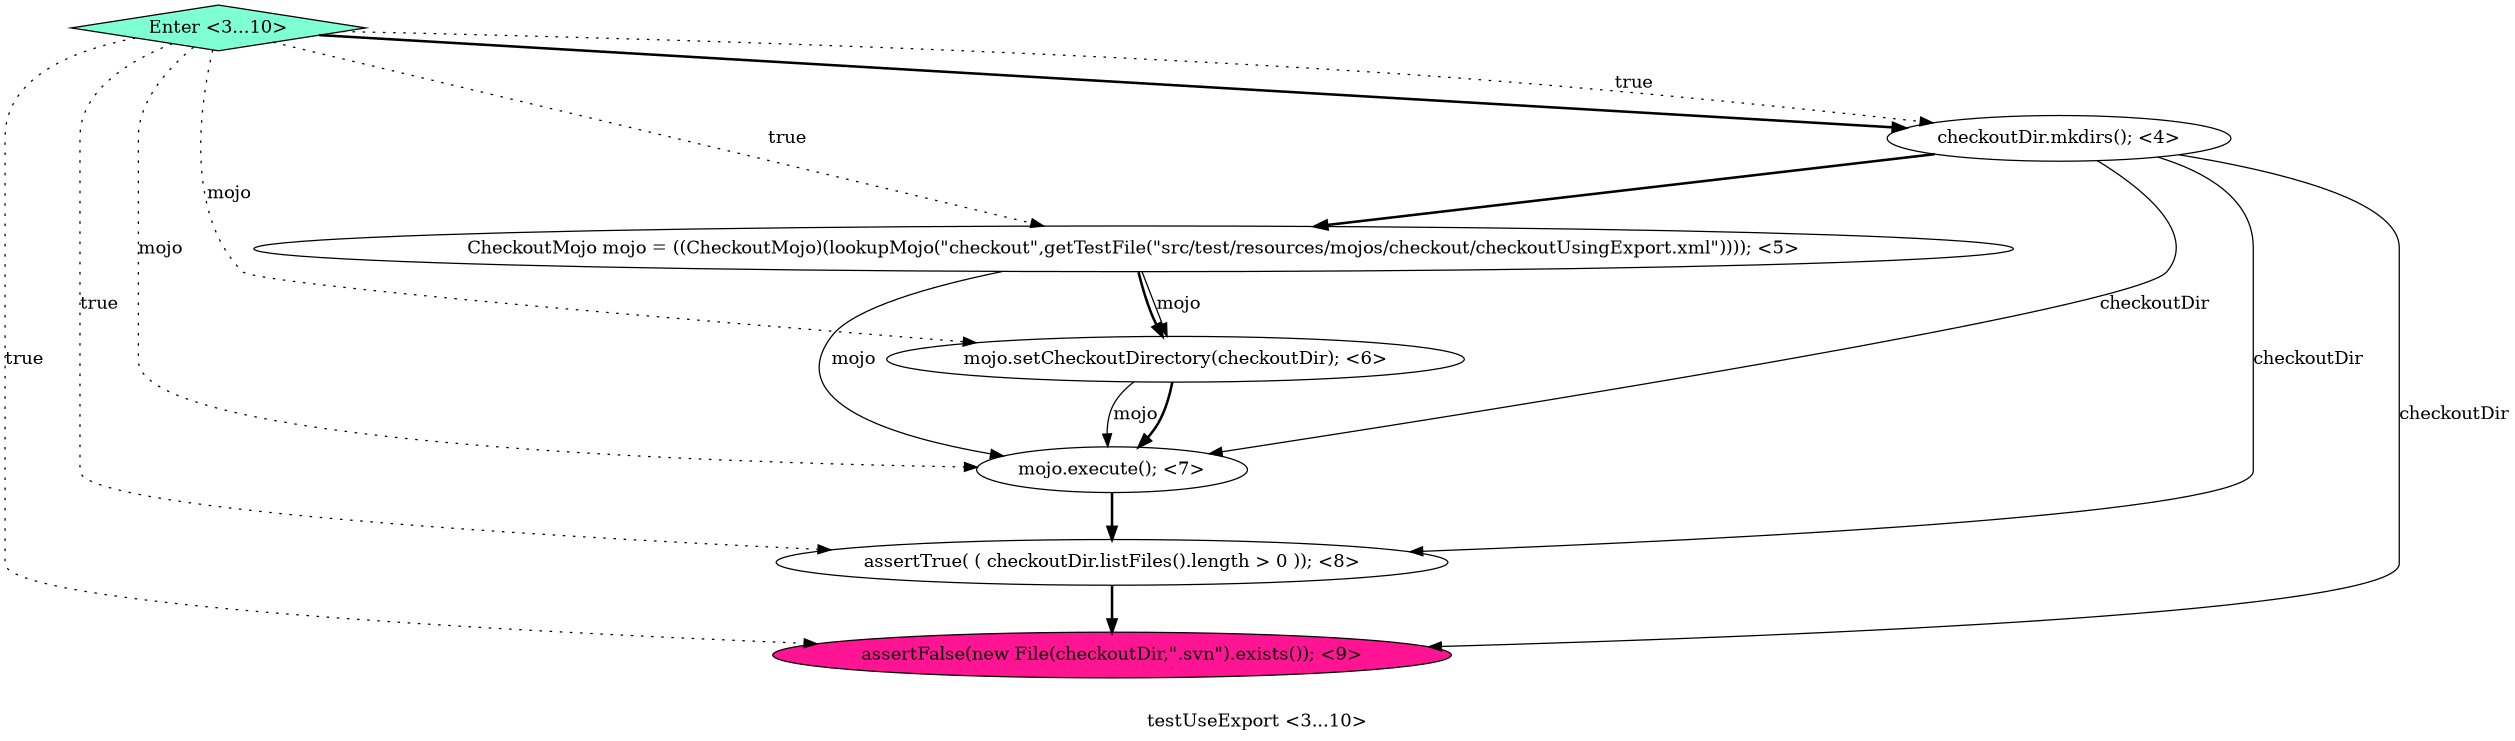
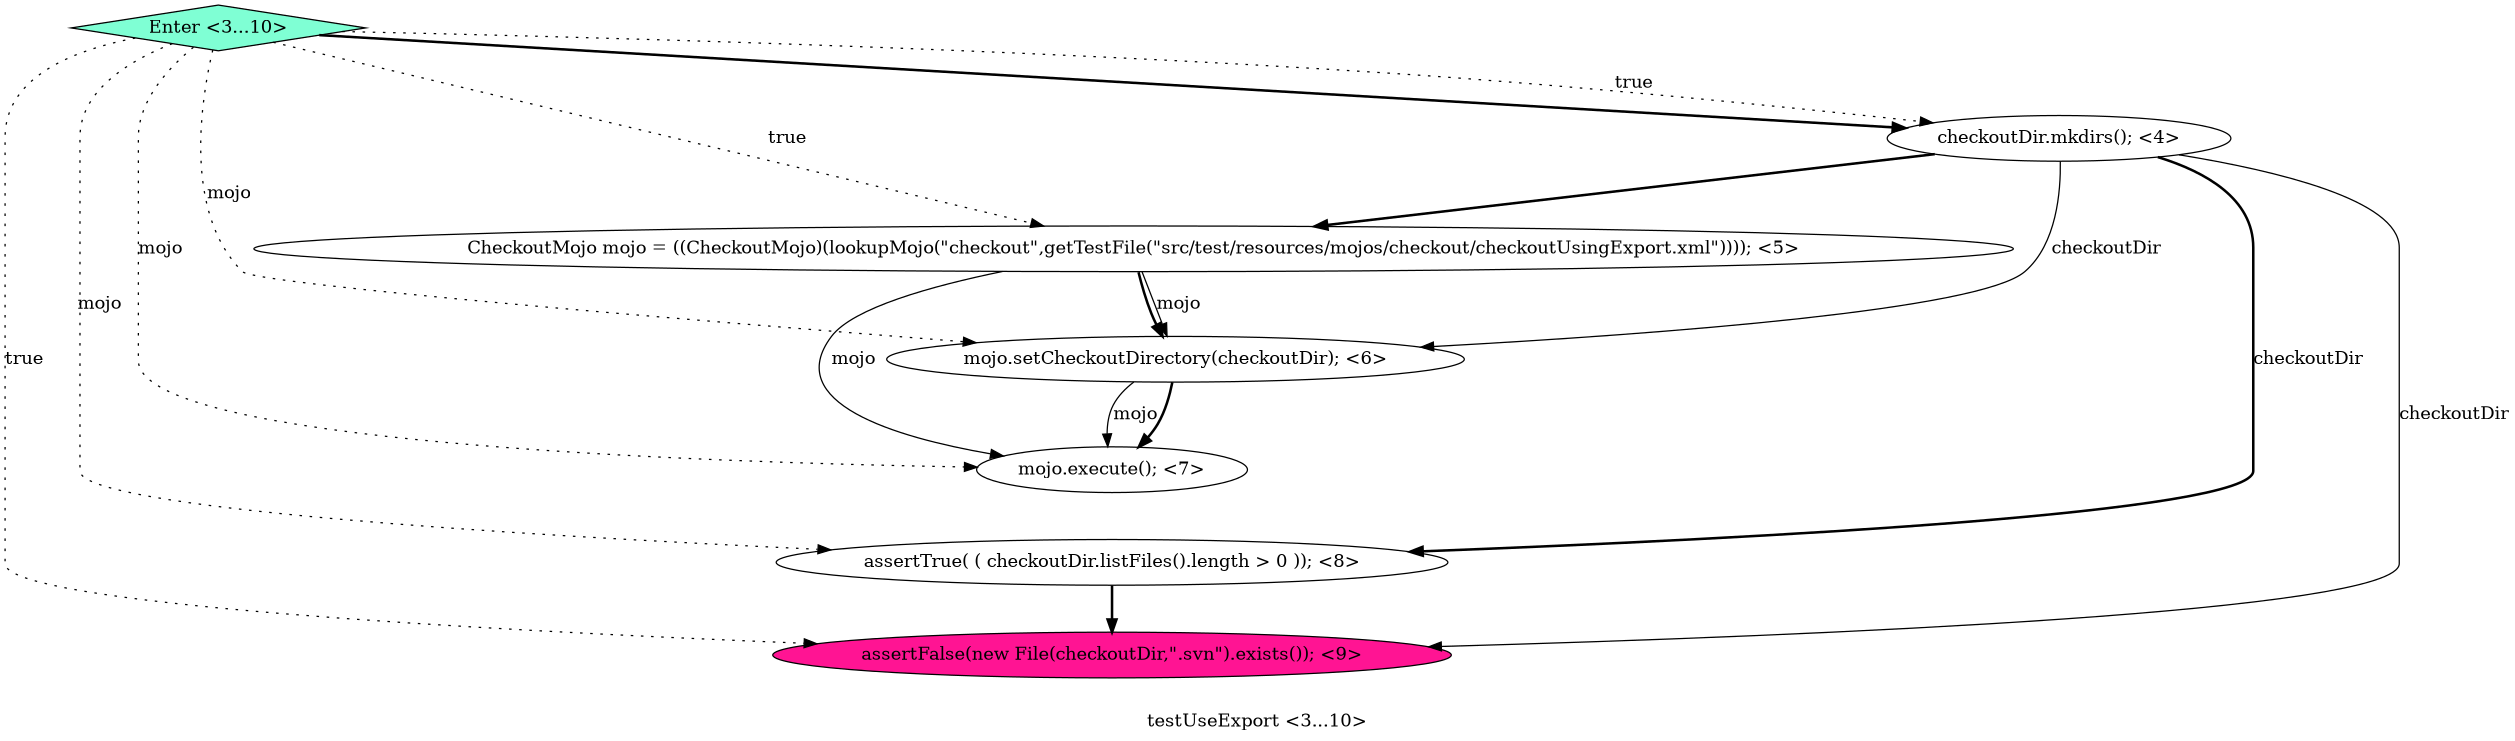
edge "Enter <3...10>" -> "assertTrue( ( checkoutDir.listFiles().length > 0 )); <8>": label "true" -> "mojo"
edge "checkoutDir.mkdirs(); <4>" -> "mojo.execute(); <7>": now "checkoutDir.mkdirs(); <4>" -> "mojo.setCheckoutDirectory(checkoutDir); <6>"
edge "mojo.execute(); <7>" -> "assertTrue( ( checkoutDir.listFiles().length > 0 )); <8>": removed
edge "checkoutDir.mkdirs(); <4>" -> "assertTrue( ( checkoutDir.listFiles().length > 0 )); <8>": style solid -> bold
